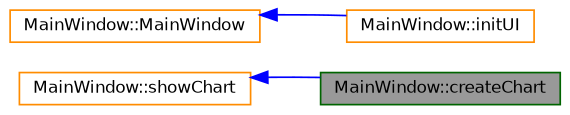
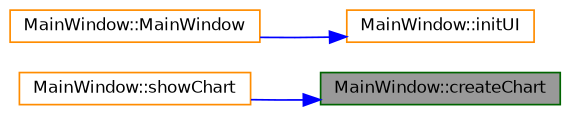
edge "MainWindow::initUI" -> "MainWindow::MainWindow": reversed
edge "MainWindow::createChart" -> "MainWindow::showChart": reversed
